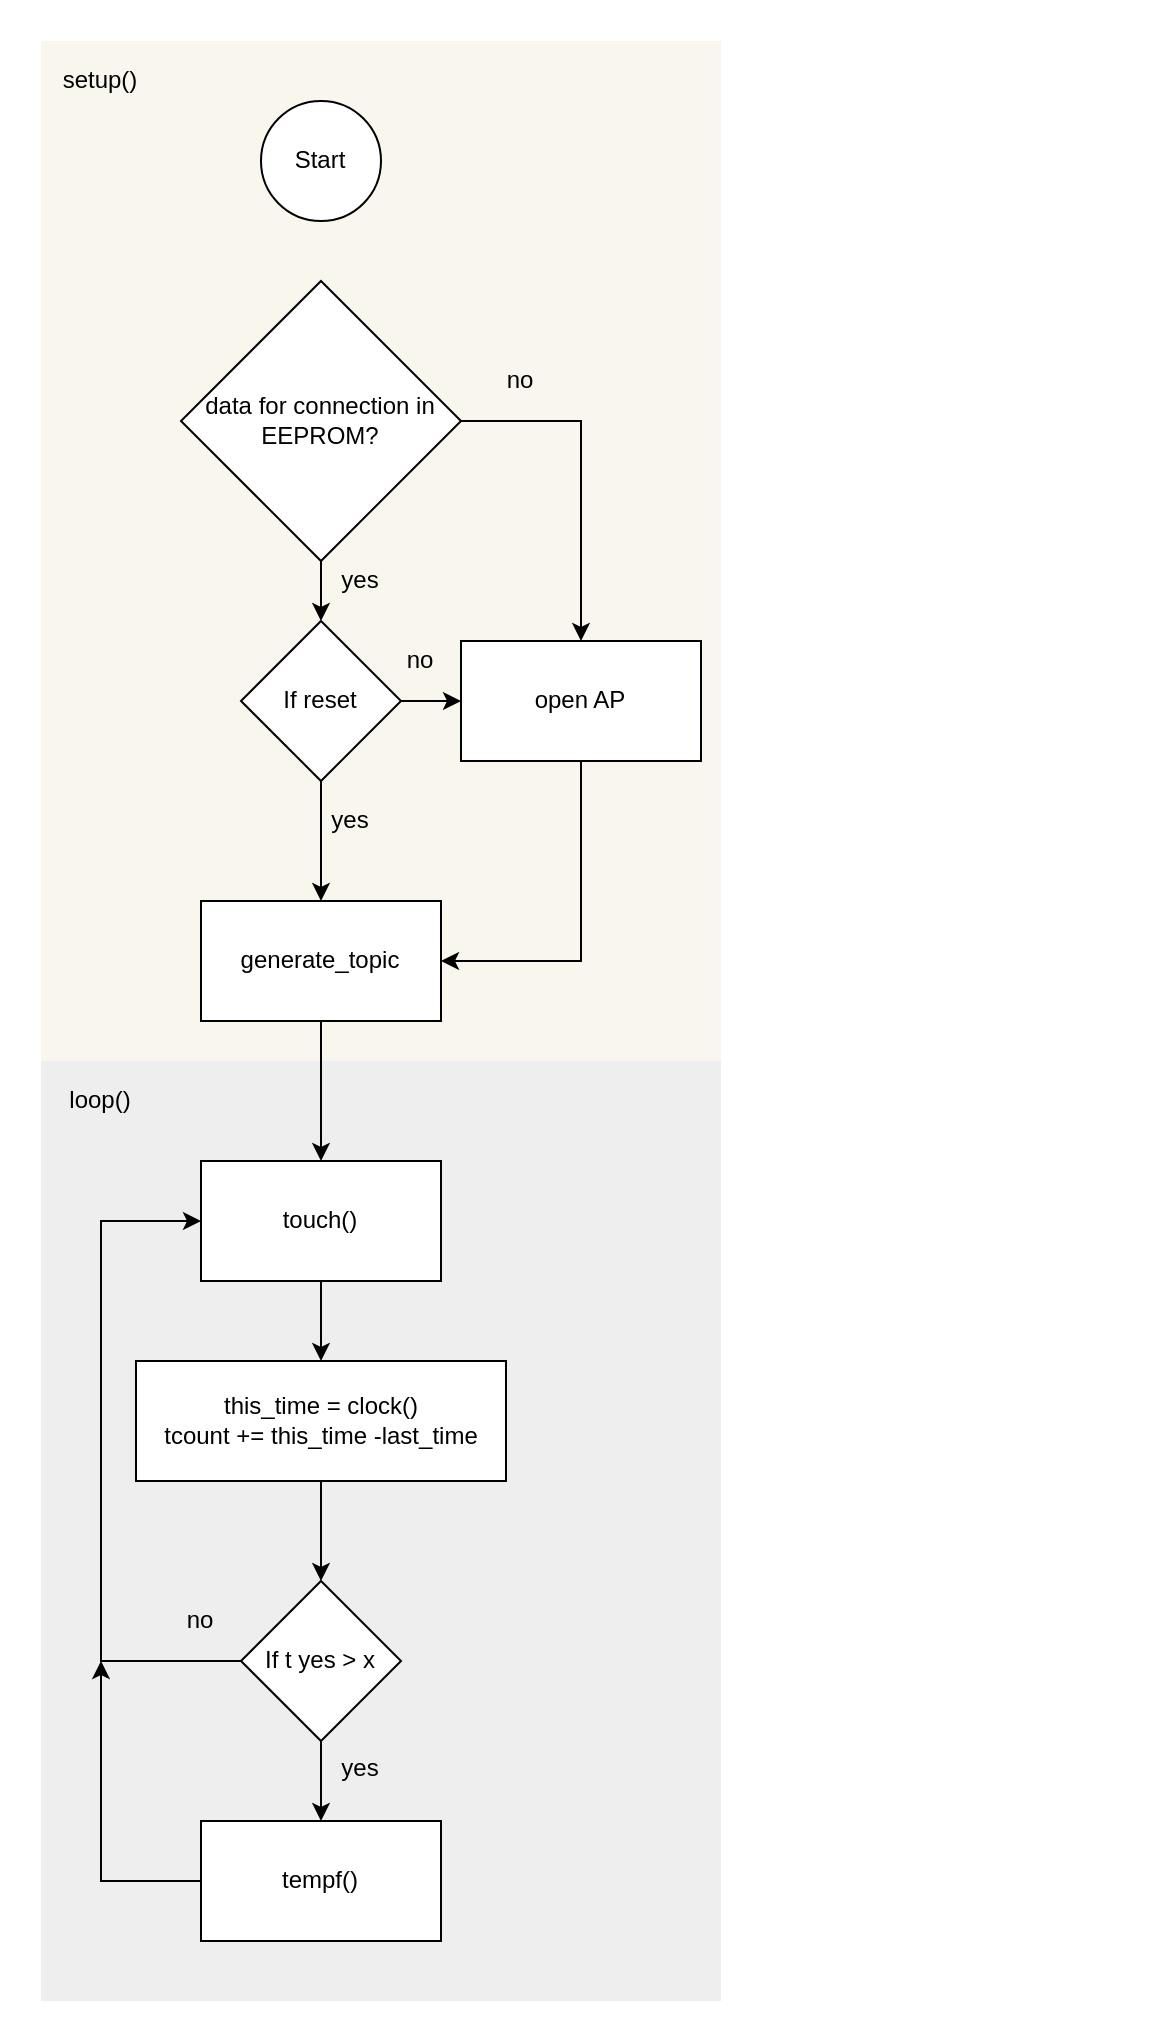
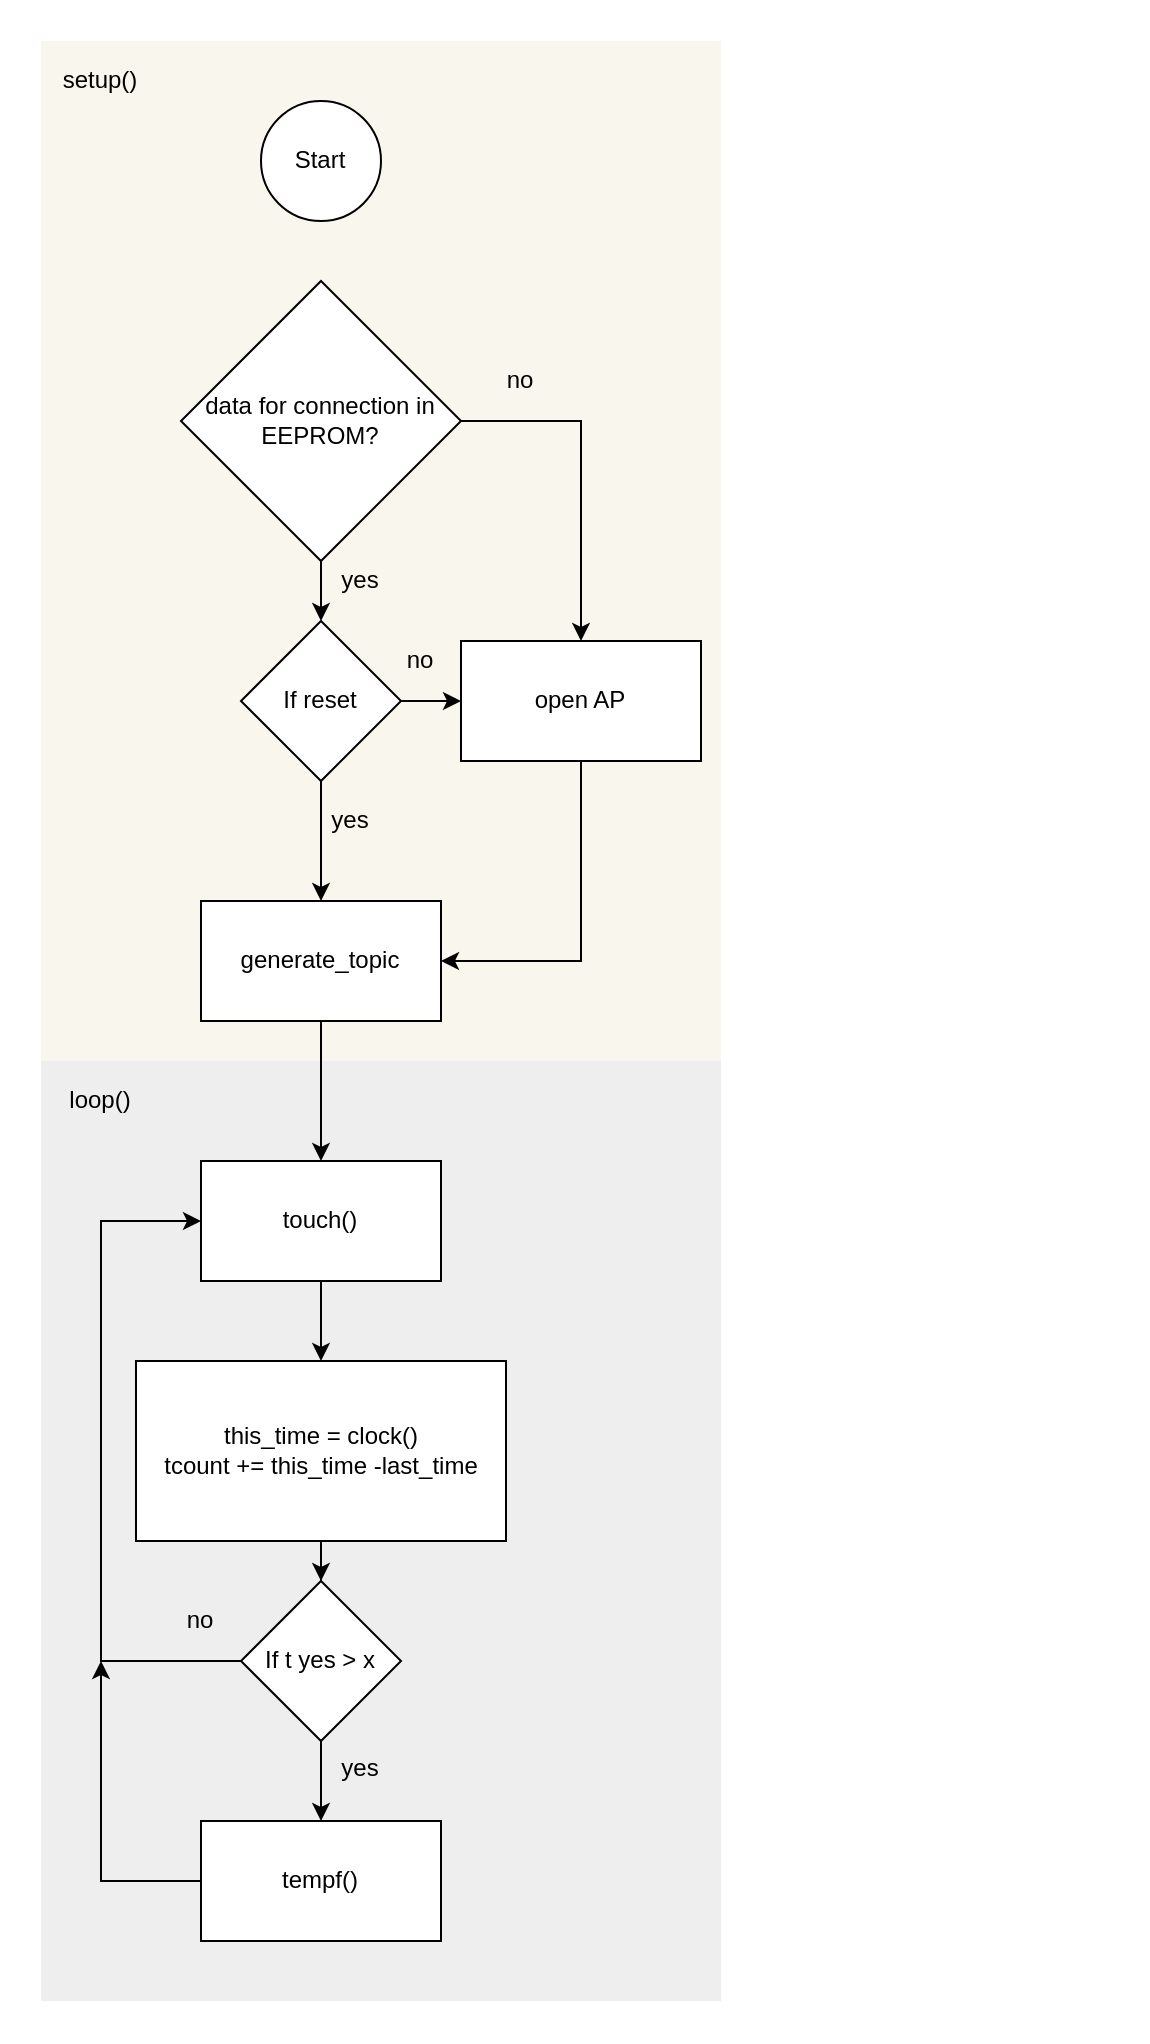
node "this_time = clock() tcount += this_time -last_time": size 370x120 -> 370x180
